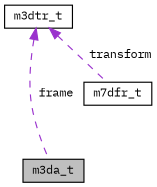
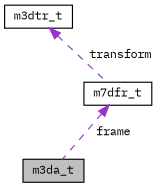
edge "m3da_t" -> "m3dtr_t": now "m3da_t" -> "m7dfr_t"
